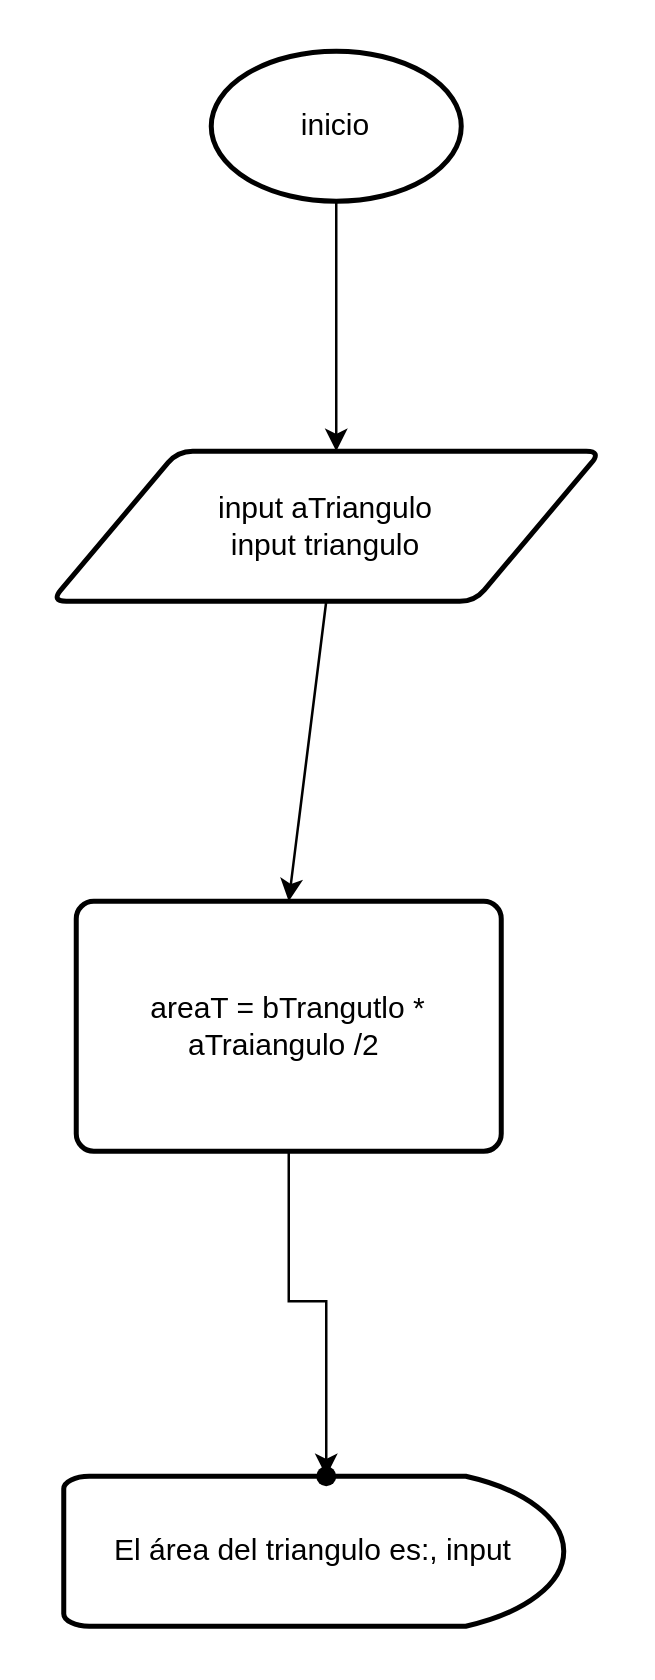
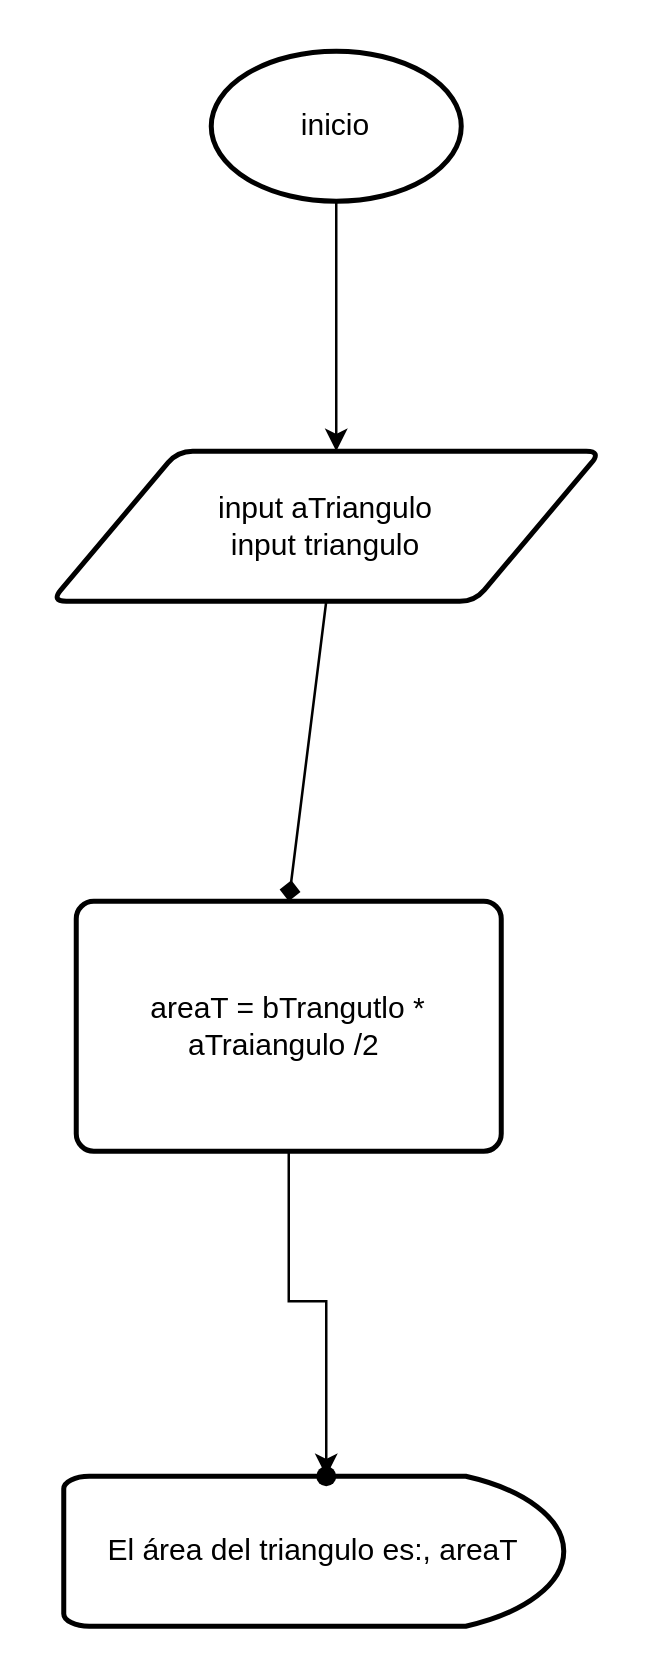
edge "input aTriangulo input triangulo" -> "areaT = bTrangutlo * aTraiangulo /2": arrowhead classic -> diamond
node "El área del triangulo es:, input": label "El área del triangulo es:, input" -> "El área del triangulo es:, areaT"
